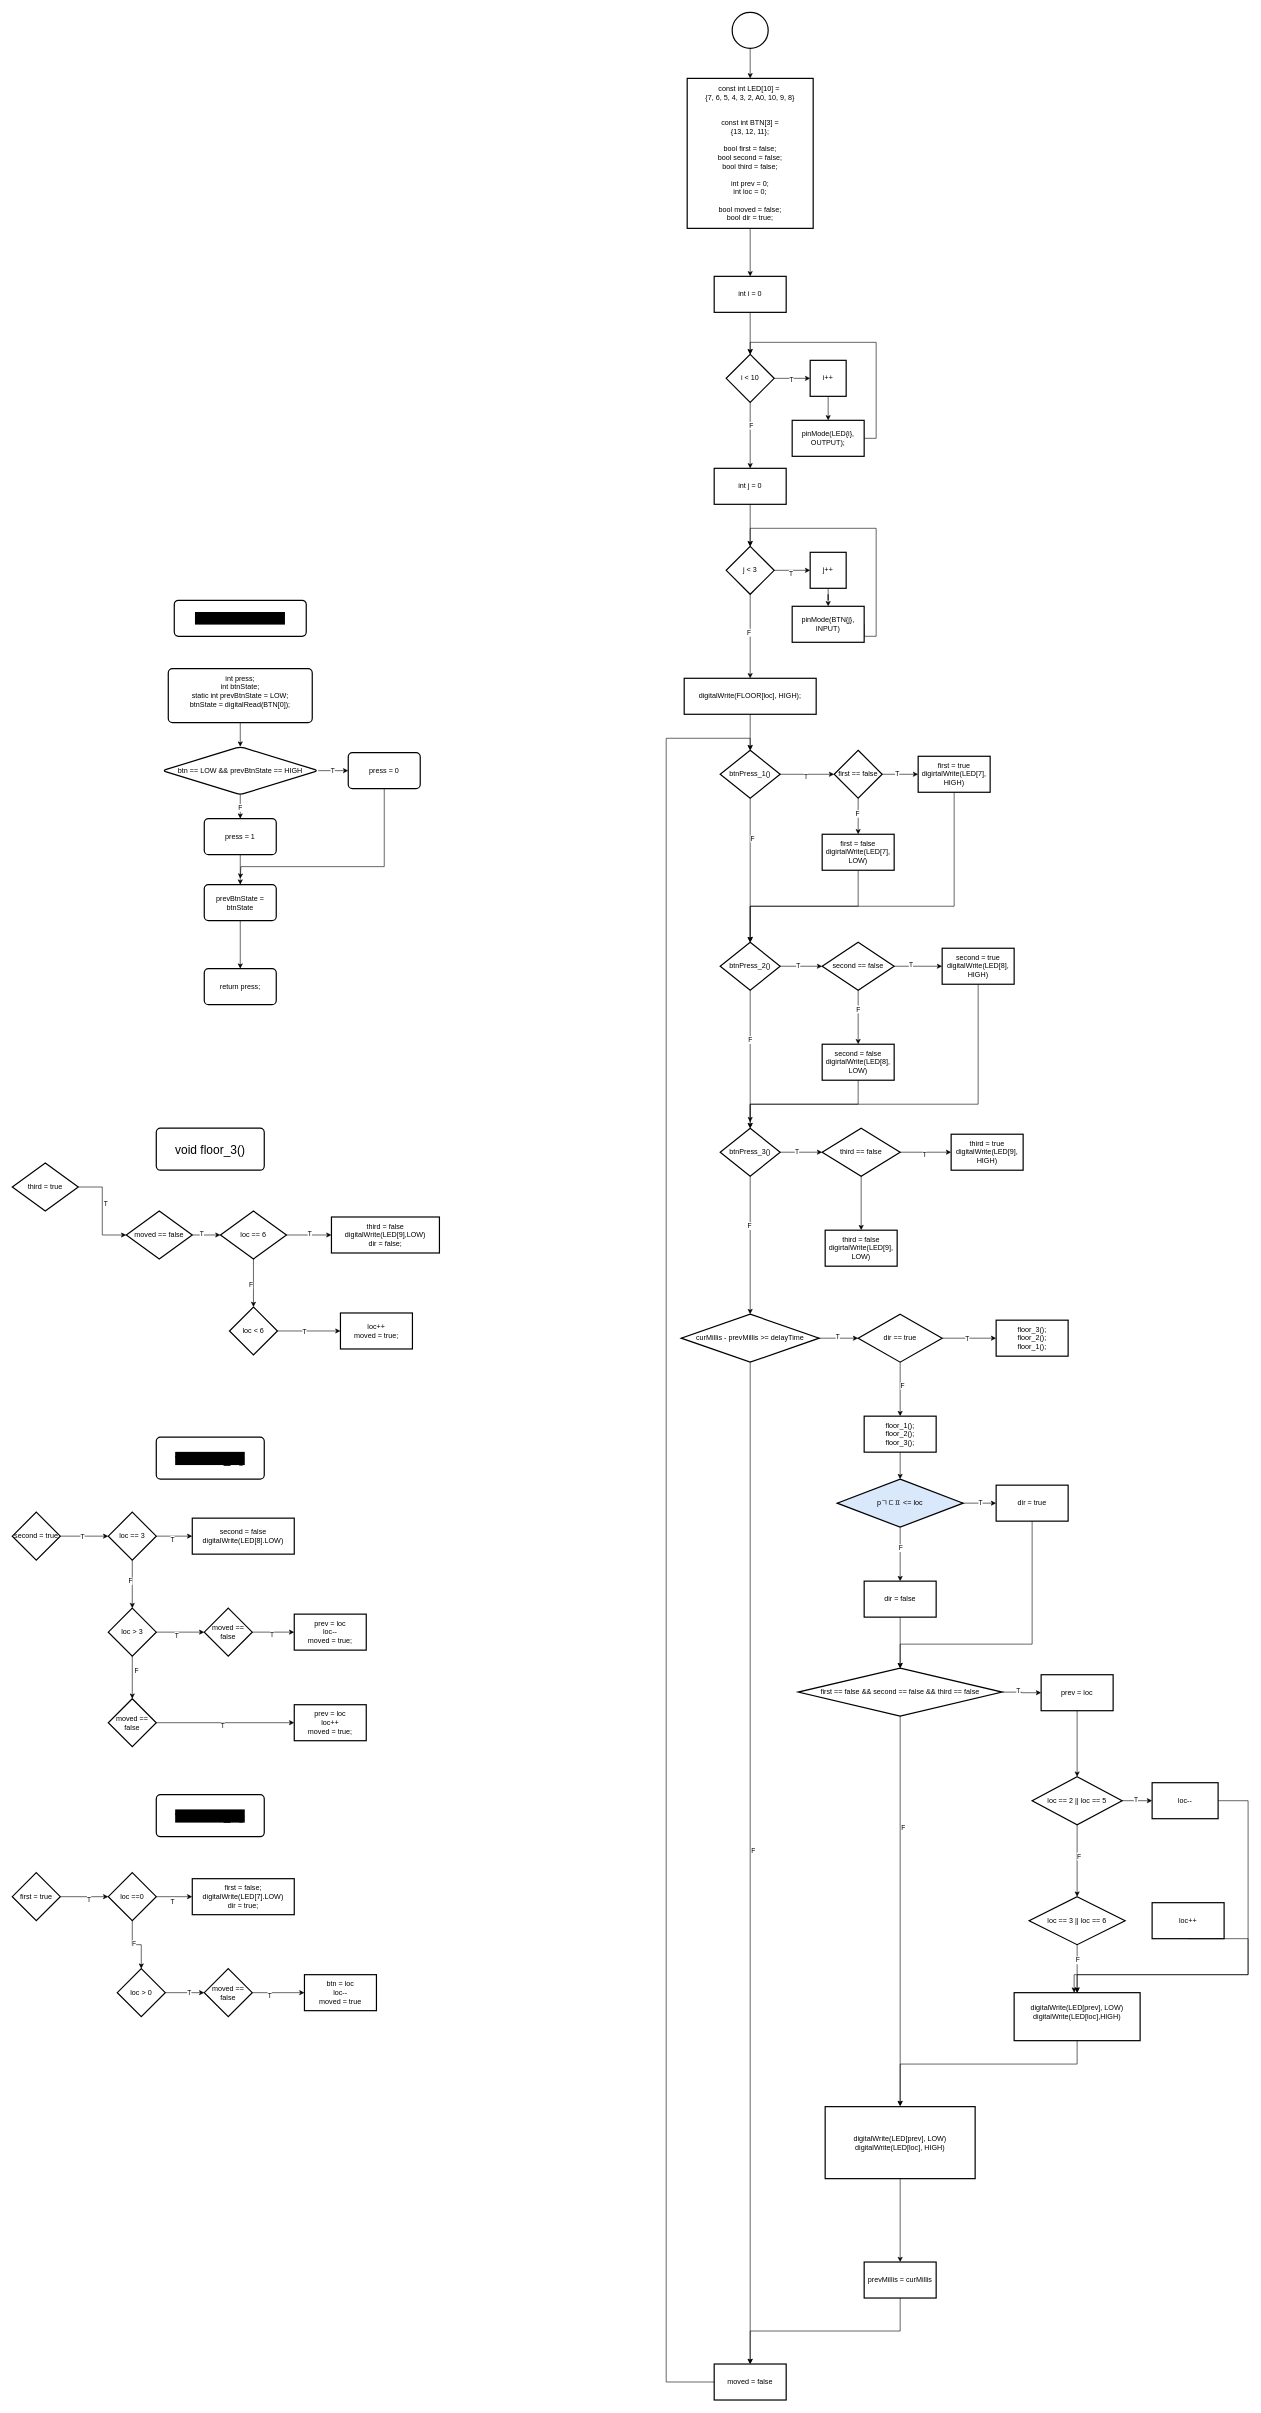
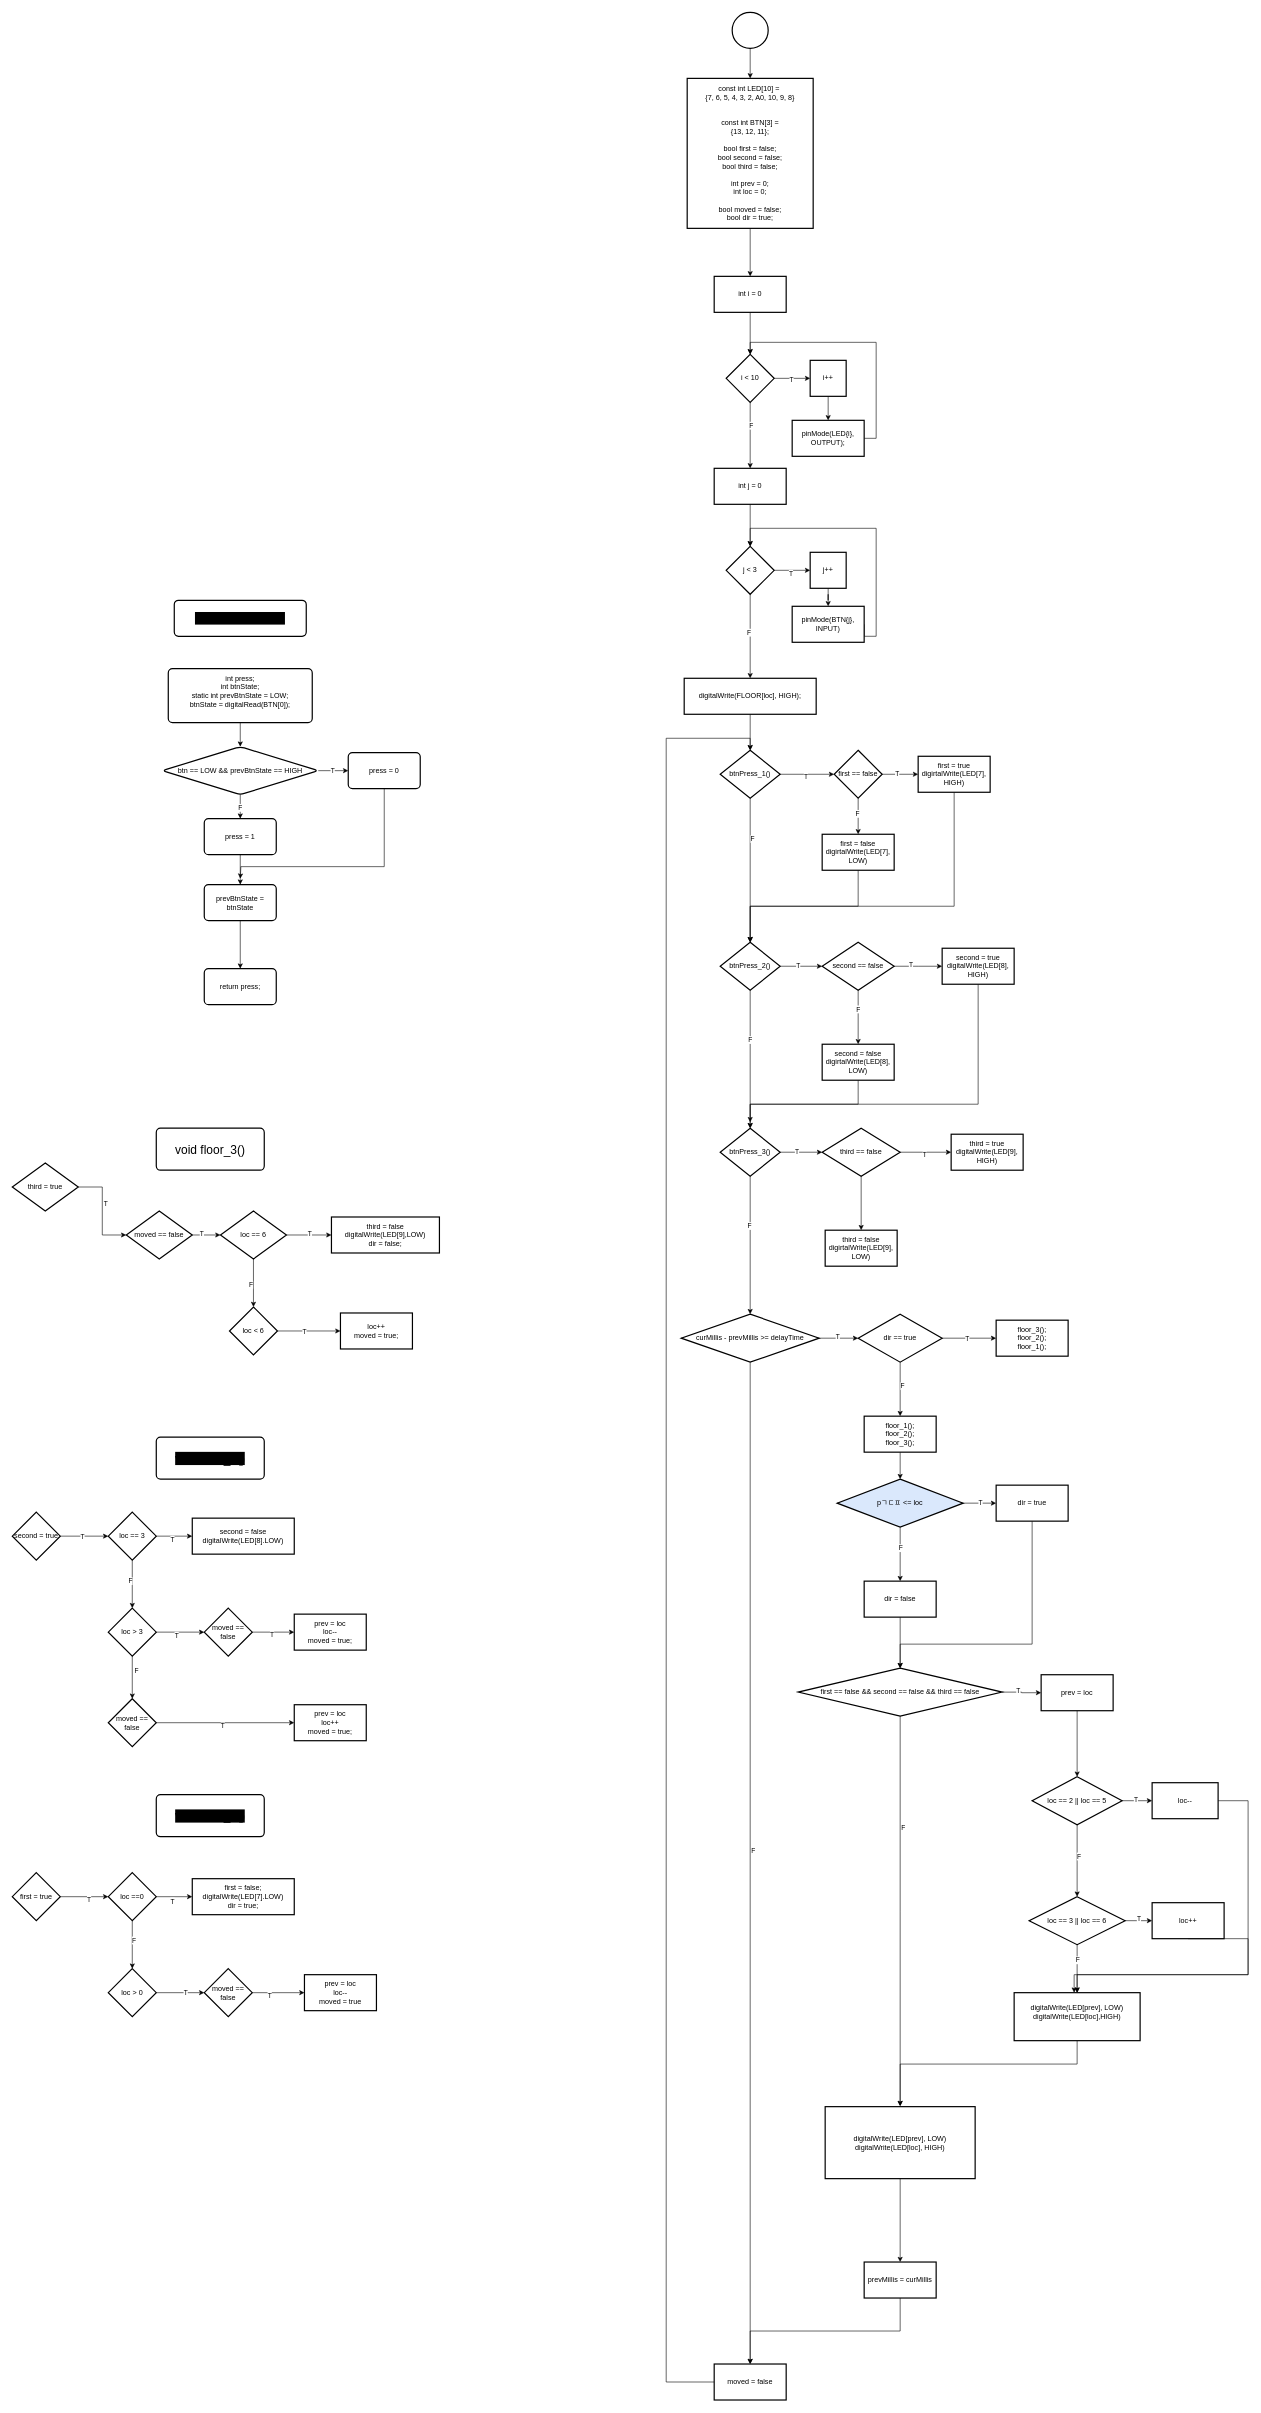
edge "loc == 3 || loc == 6" -> "loc++": added, label "T"
node "loc > 0": moved (141, 1993) -> (132, 1993)
node "btn = loc loc-- moved = true": label "btn = loc loc-- moved = true" -> "prev = loc loc-- moved = true"
